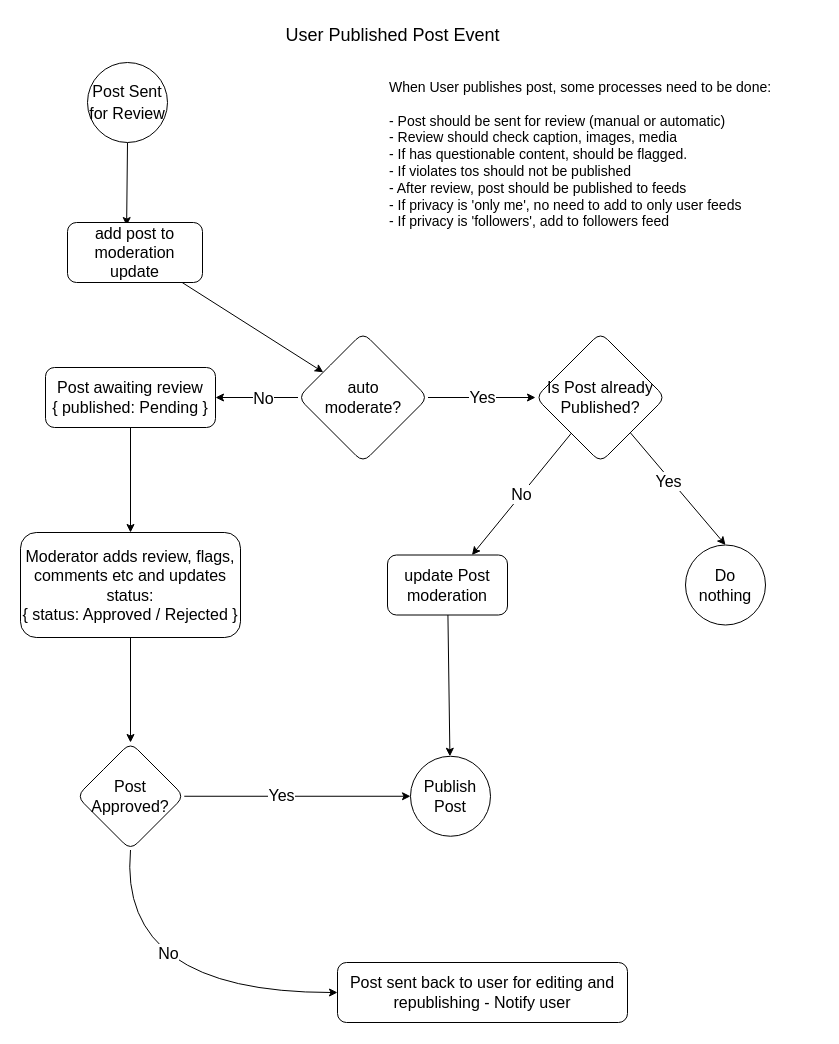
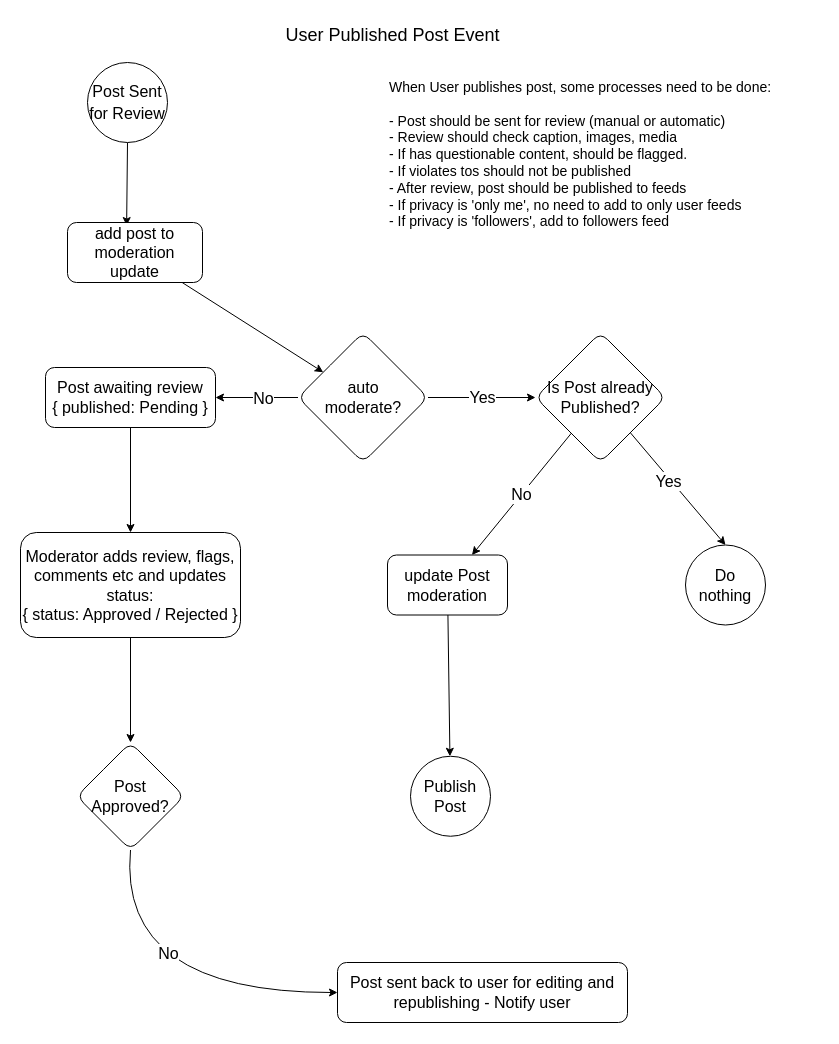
edge "Post Approved?" -> "Publish Post": removed, label "Yes"
